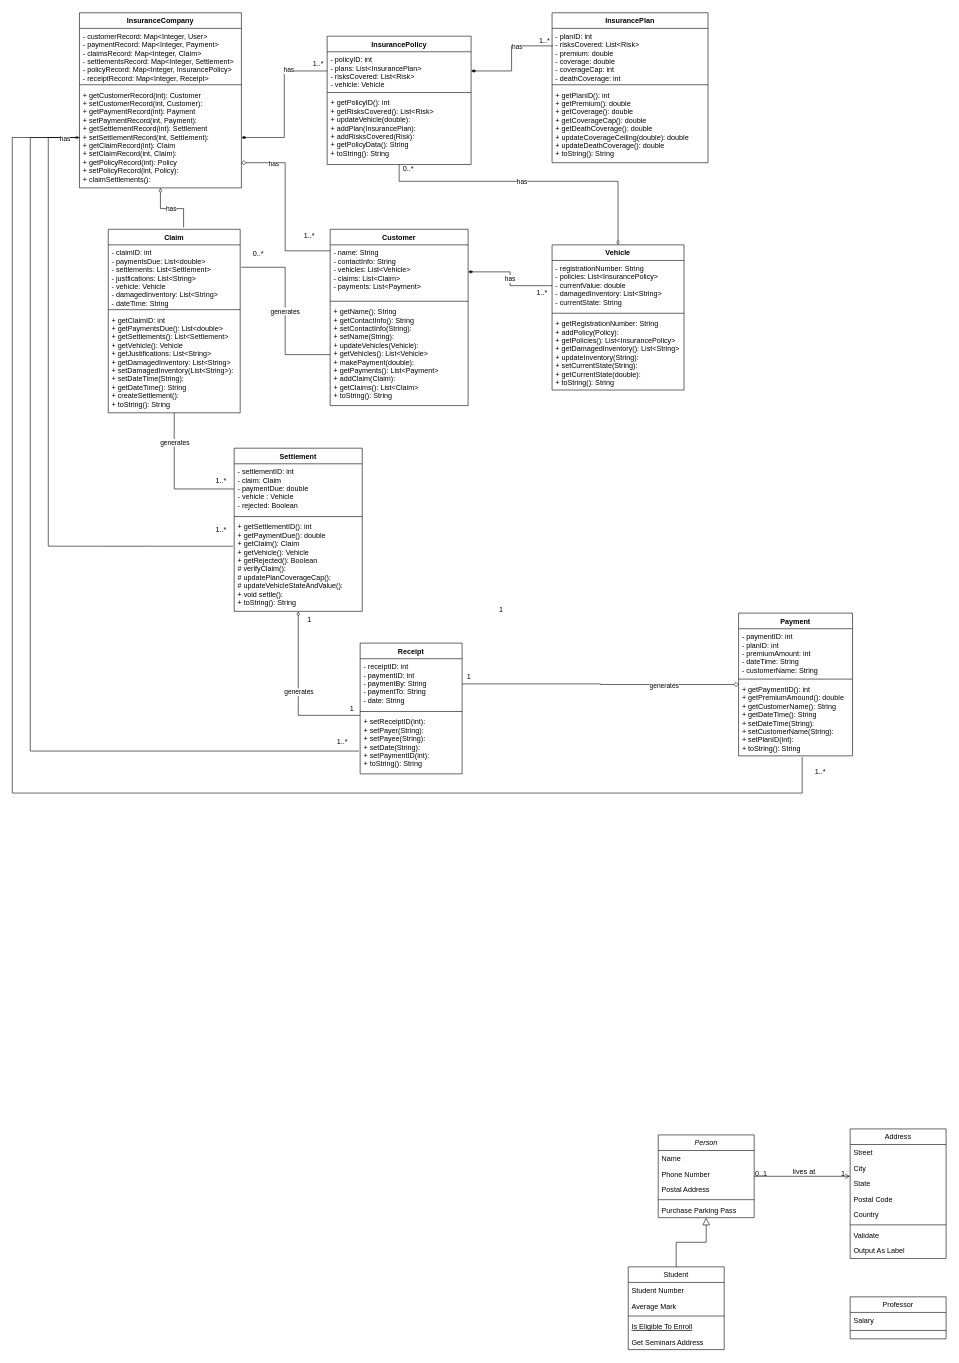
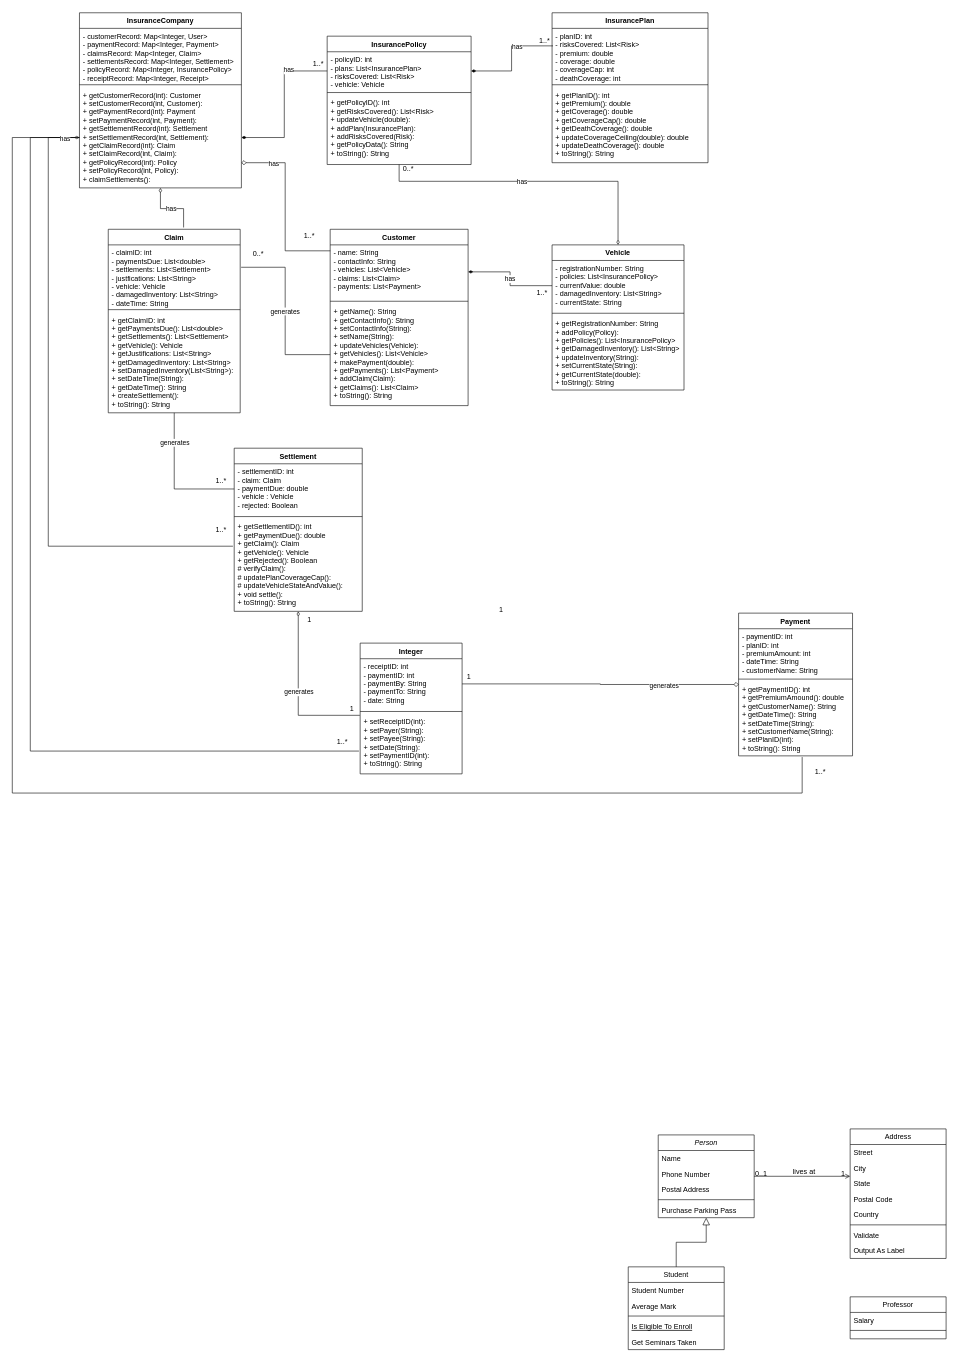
node "Receipt": label "Receipt" -> "Integer"
node "Get Seminars Address": label "Get Seminars Address" -> "Get Seminars Taken"
